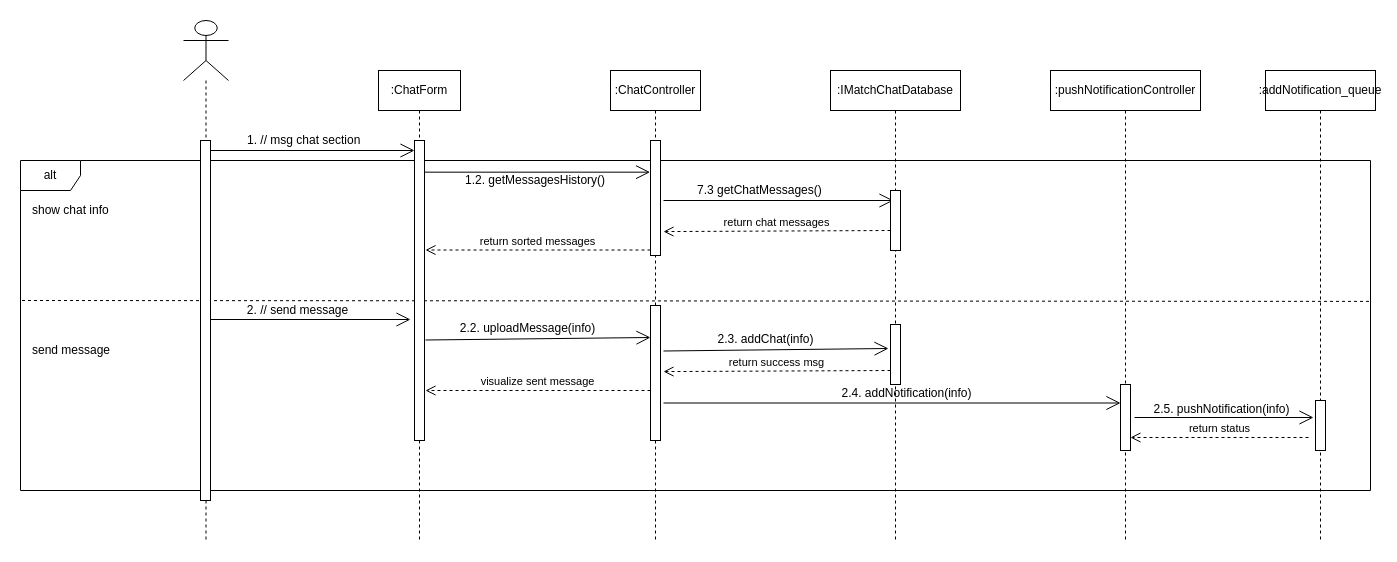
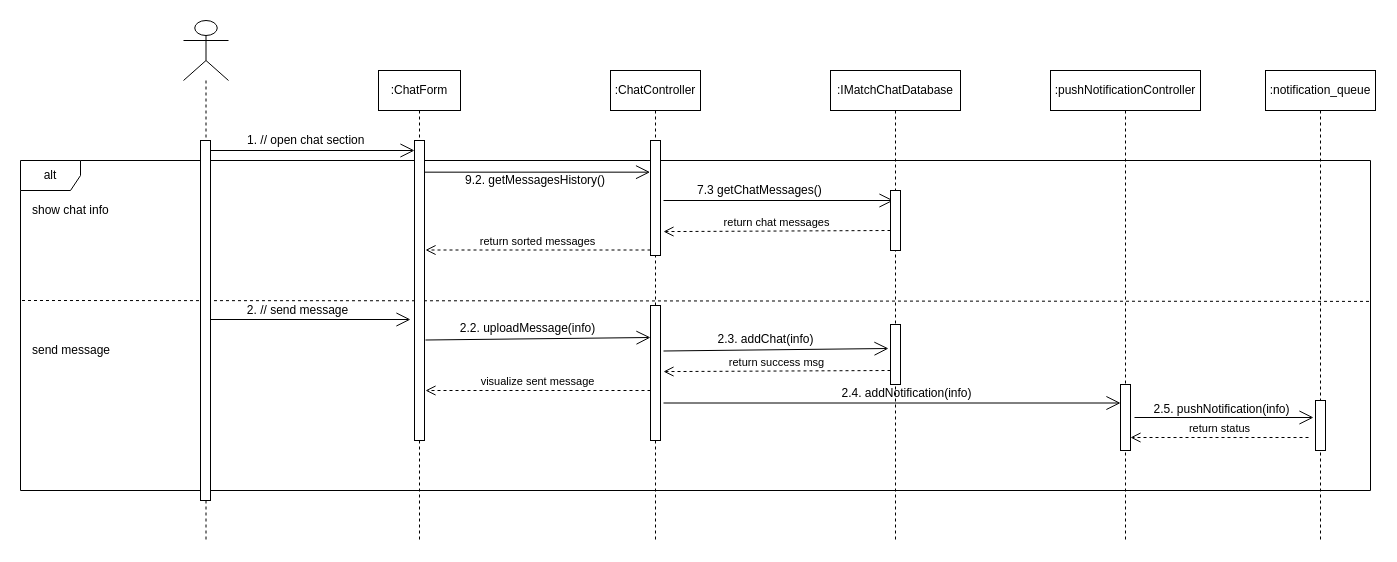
node ":addNotification_queue": label ":addNotification_queue" -> ":notification_queue"
node "1. // msg chat section": label "1. // msg chat section" -> "1. // open chat section"
node "1.2. getMessagesHistory()": label "1.2. getMessagesHistory()" -> "9.2. getMessagesHistory()"
